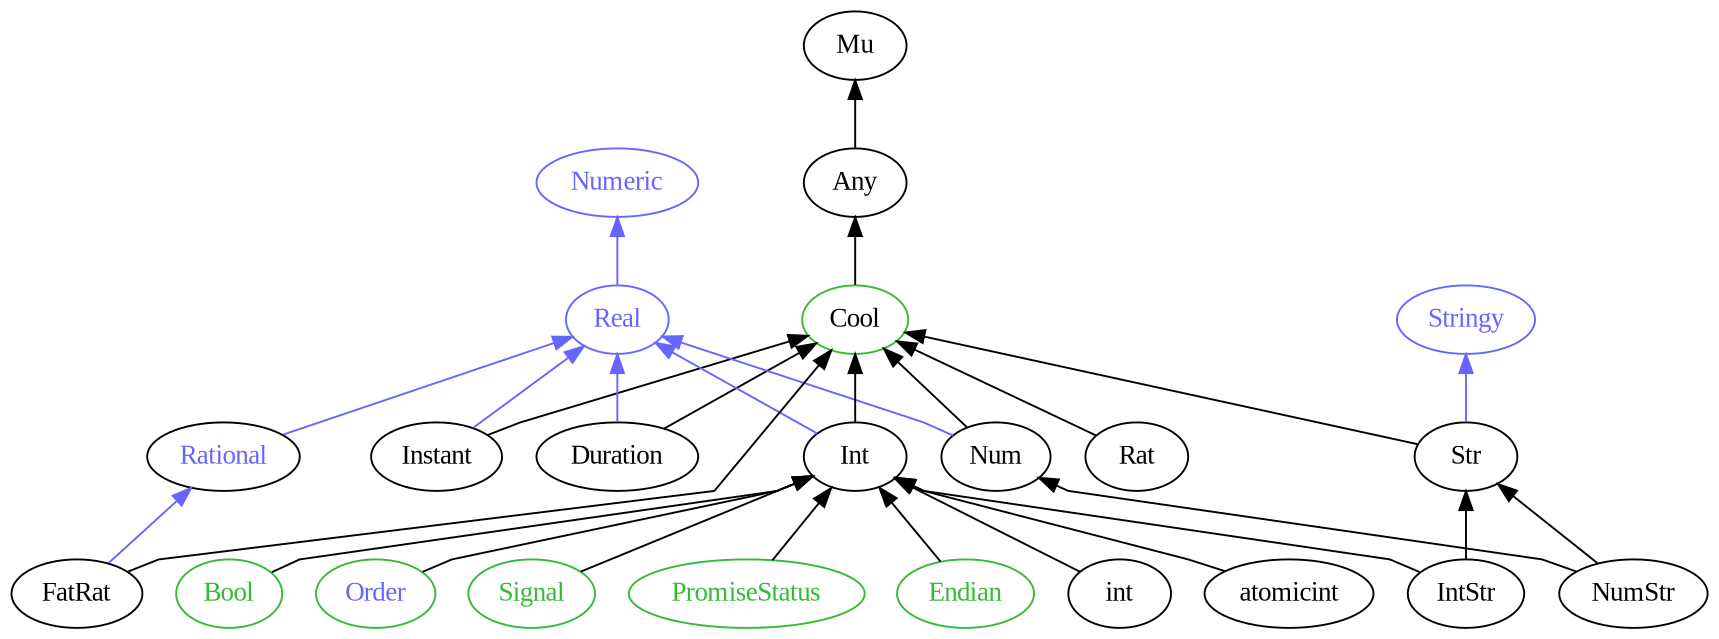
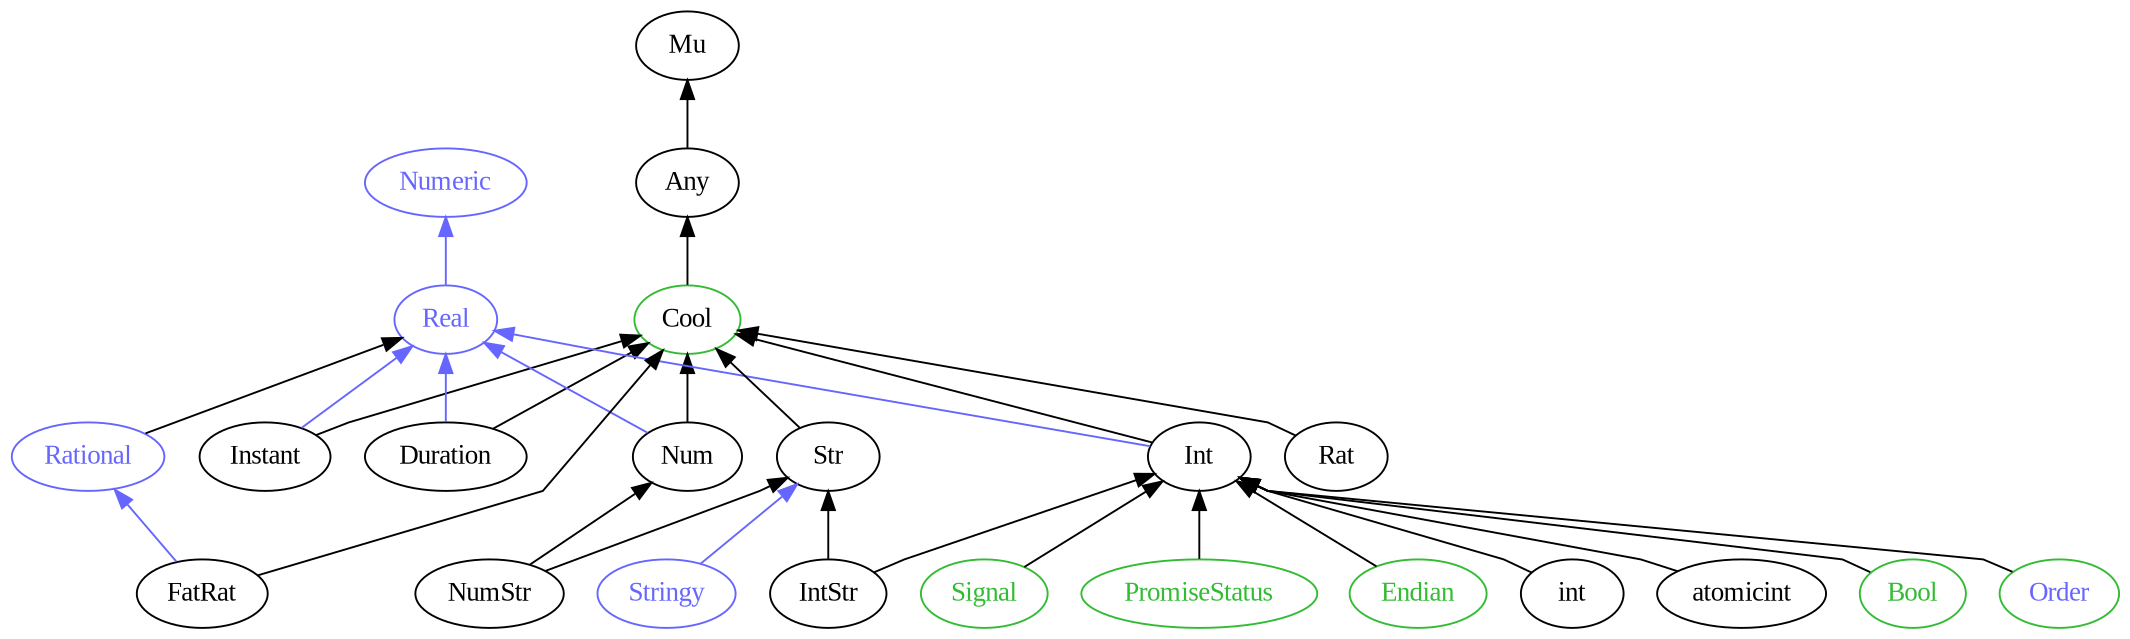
edge "Rational" -> "Real": color #6666ff -> #000000
edge "Str" -> "Stringy": reversed
node "Rational": color #000000 -> #6666ff
